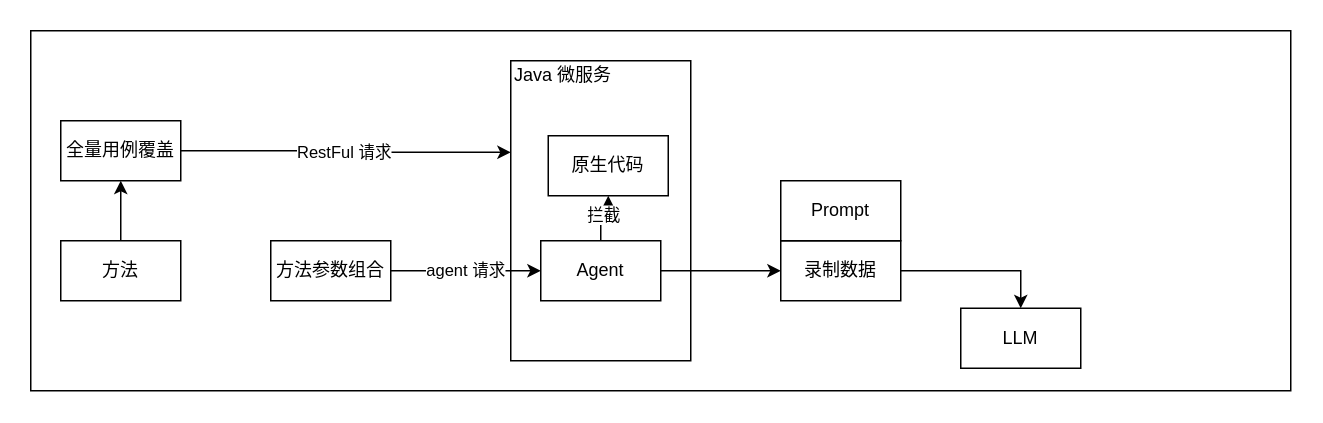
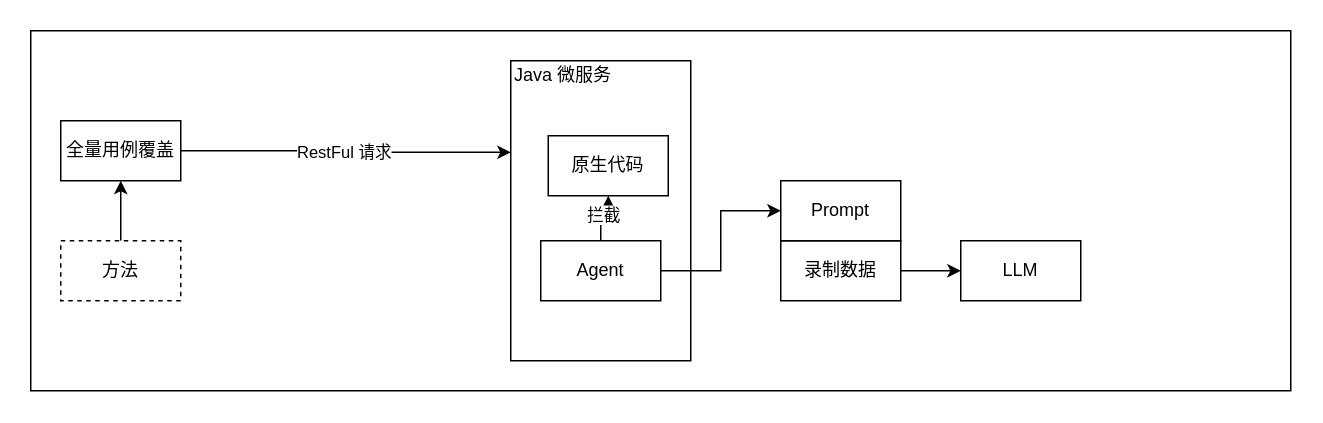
node "方法": style solid -> dashed
node "方法参数组合": removed
edge "方法参数组合" -> "Agent": removed, label "agent 请求"
edge "Agent" -> "录制数据": now "Agent" -> "Prompt"
node "LLM": moved (1021, 338) -> (1021, 271)
